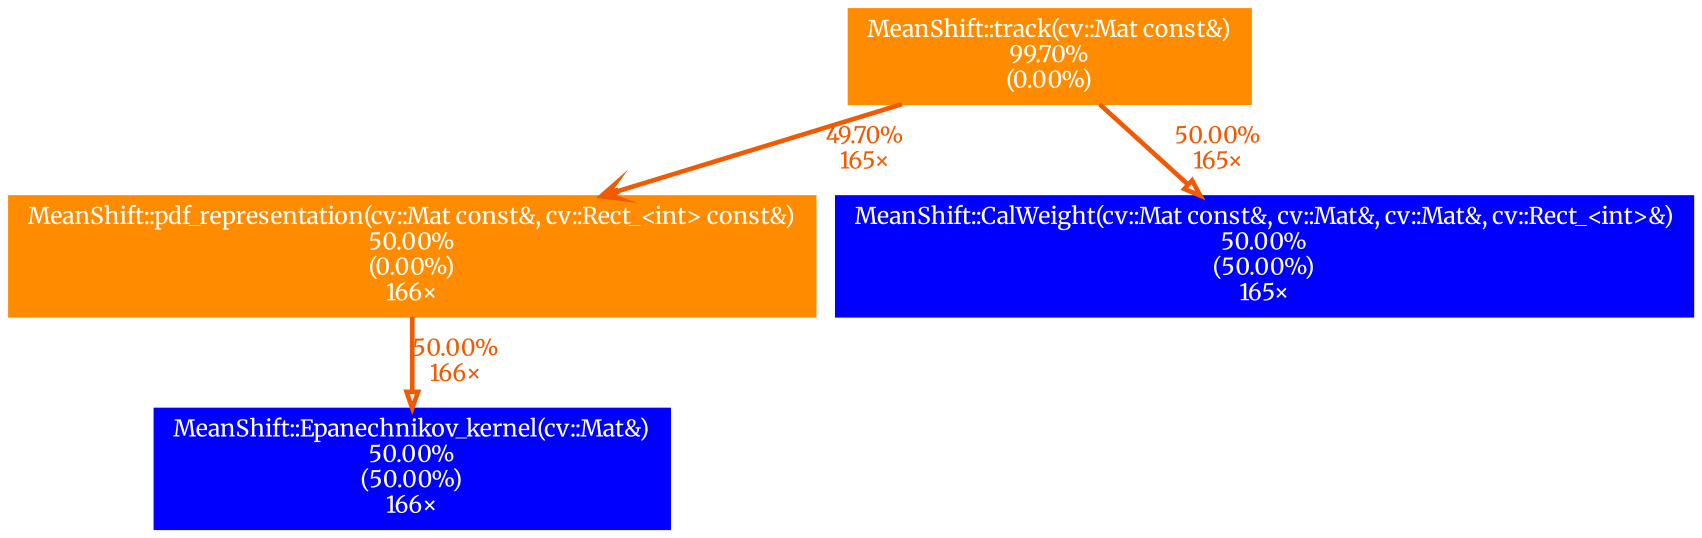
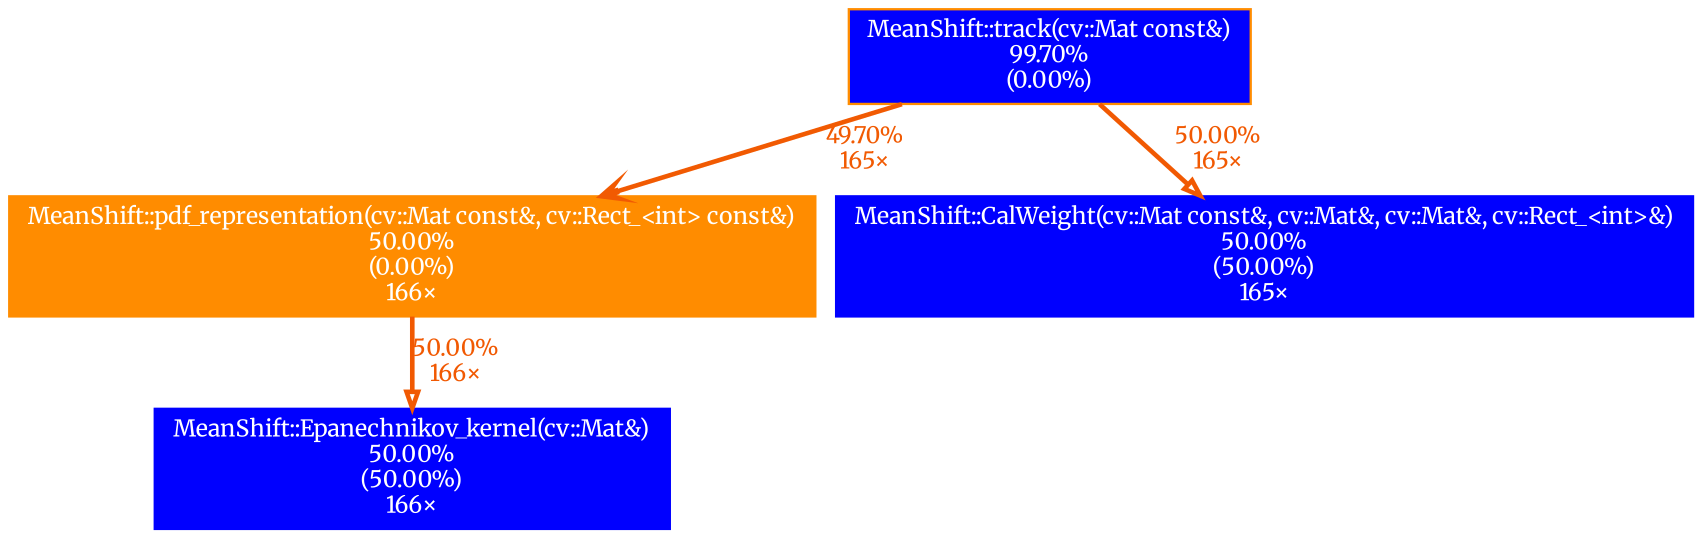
node "MeanShift::track(cv::Mat const&) 99.70% (0.00%)": fillcolor darkorange -> blue
